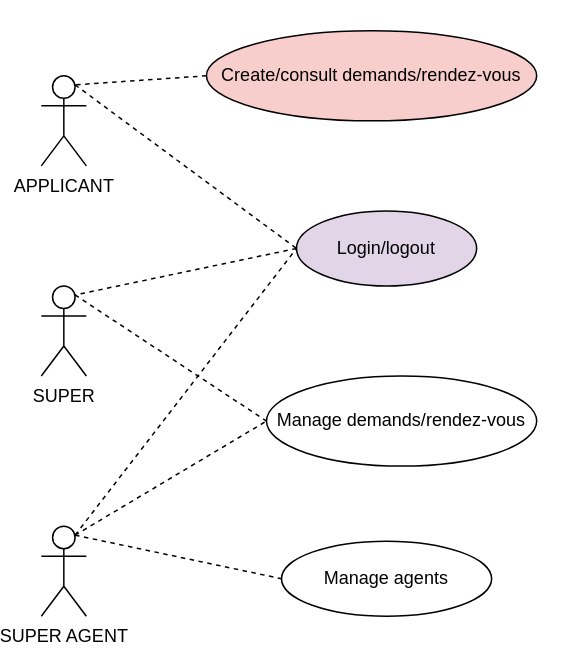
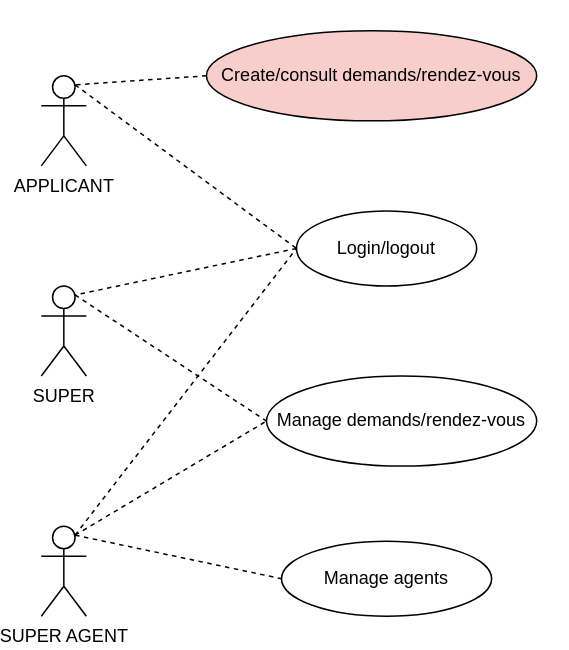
node "Login/logout": fillcolor #e1d5e7 -> #ffffff
